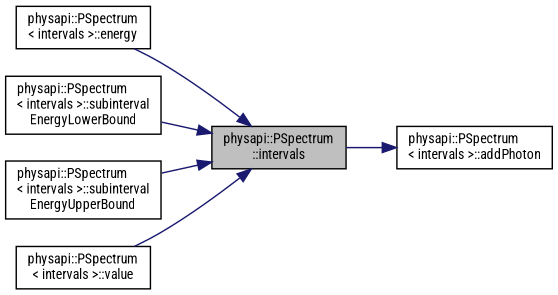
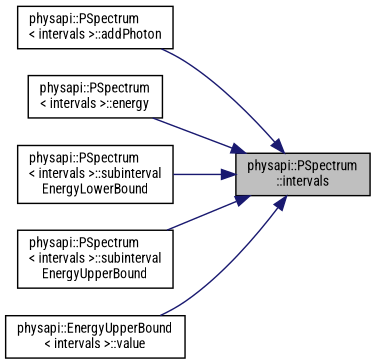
edge "physapi::PSpectrum ::intervals" -> "physapi::PSpectrum < intervals >::addPhoton": reversed
node "physapi::PSpectrum < intervals >::value": label "physapi::PSpectrum < intervals >::value" -> "physapi::EnergyUpperBound < intervals >::value"
